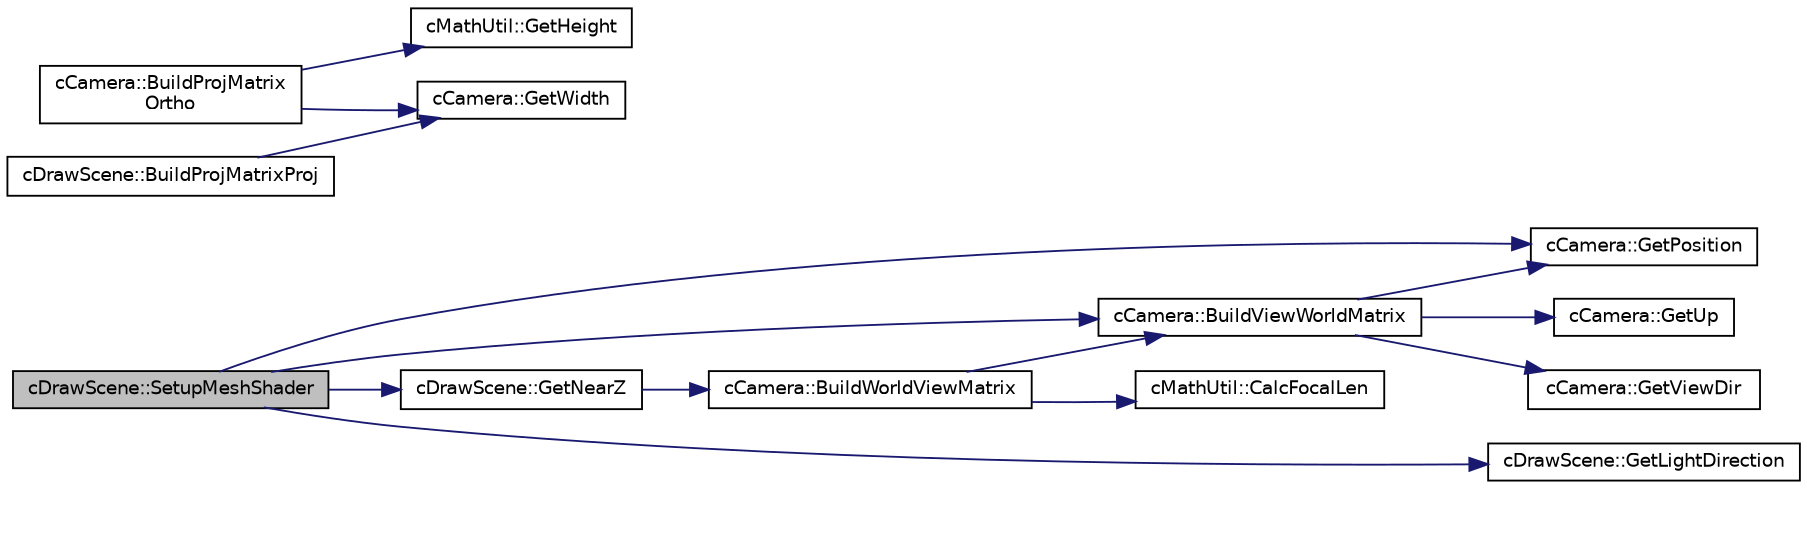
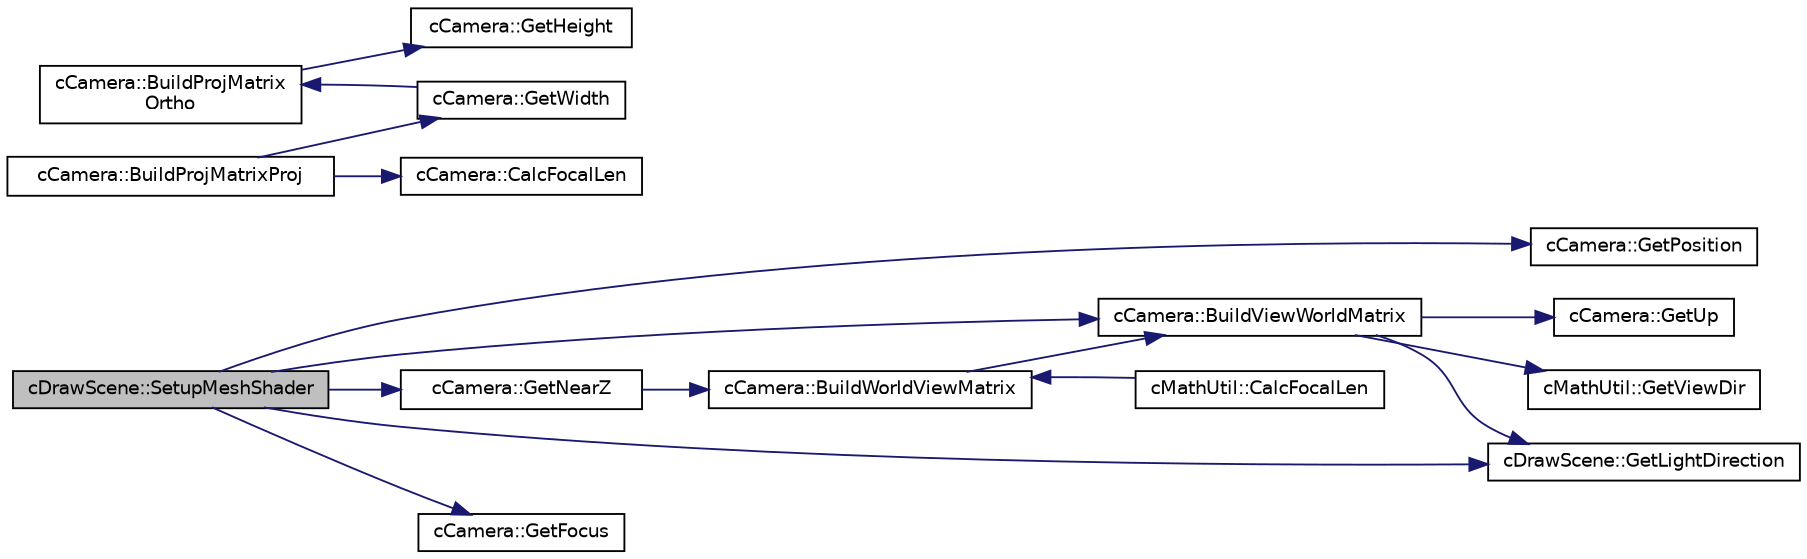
node "cMathUtil::GetHeight": label "cMathUtil::GetHeight" -> "cCamera::GetHeight"
edge "cCamera::BuildProjMatrix Ortho" -> "cCamera::GetWidth": reversed
node "cDrawScene::BuildProjMatrixProj": label "cDrawScene::BuildProjMatrixProj" -> "cCamera::BuildProjMatrixProj"
node "cCamera::CalcFocalLen": added
edge "cCamera::BuildViewWorldMatrix" -> "cCamera::GetPosition": now "cCamera::BuildViewWorldMatrix" -> "cDrawScene::GetLightDirection"
node "cDrawScene::GetNearZ": label "cDrawScene::GetNearZ" -> "cCamera::GetNearZ"
node "cCamera::GetViewDir": label "cCamera::GetViewDir" -> "cMathUtil::GetViewDir"
edge "cCamera::BuildWorldViewMatrix" -> "cMathUtil::CalcFocalLen": reversed
node "cCamera::GetFocus": added
